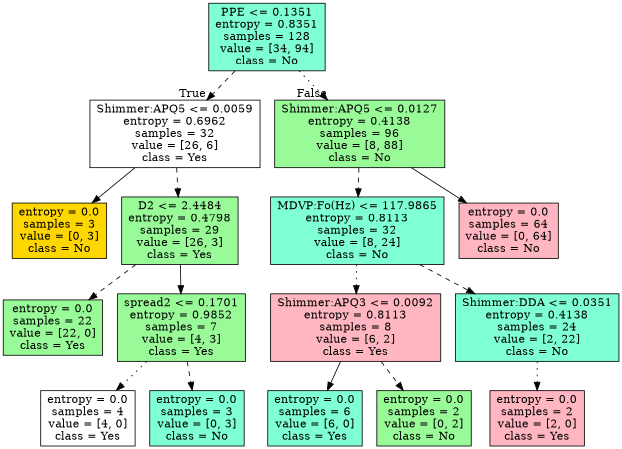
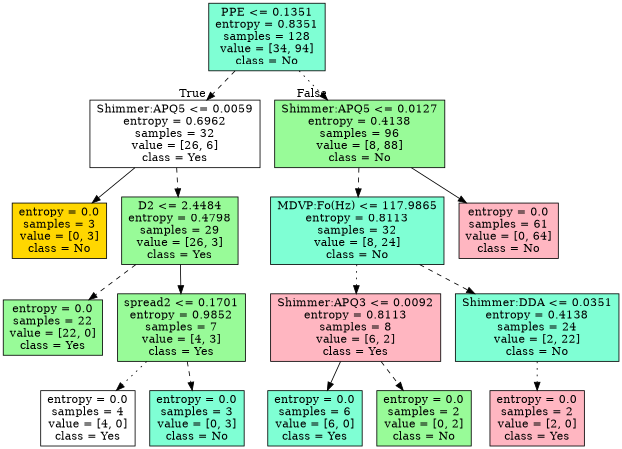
node "entropy = 0.0 samples = 64 value = [0, 64] class = No": label "entropy = 0.0 samples = 64 value = [0, 64] class = No" -> "entropy = 0.0 samples = 61 value = [0, 64] class = No"
